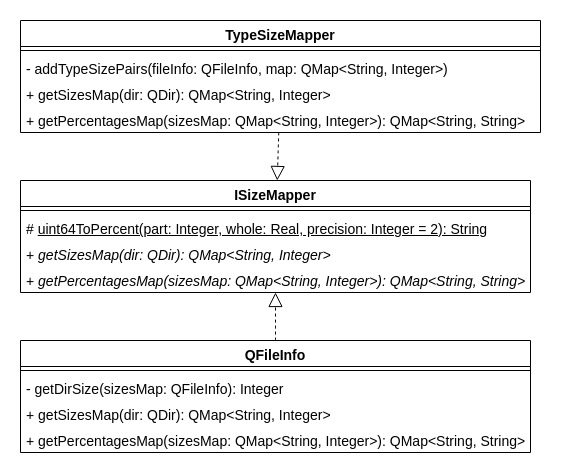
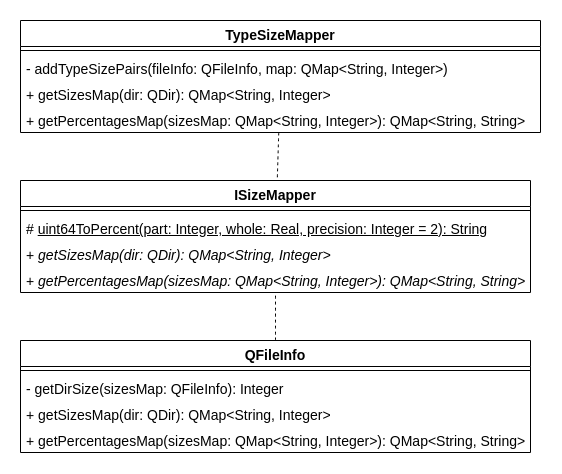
edge "TypeSizeMapper" -> "ISizeMapper": arrowhead block -> none
edge "QFileInfo" -> "ISizeMapper": arrowhead block -> none
